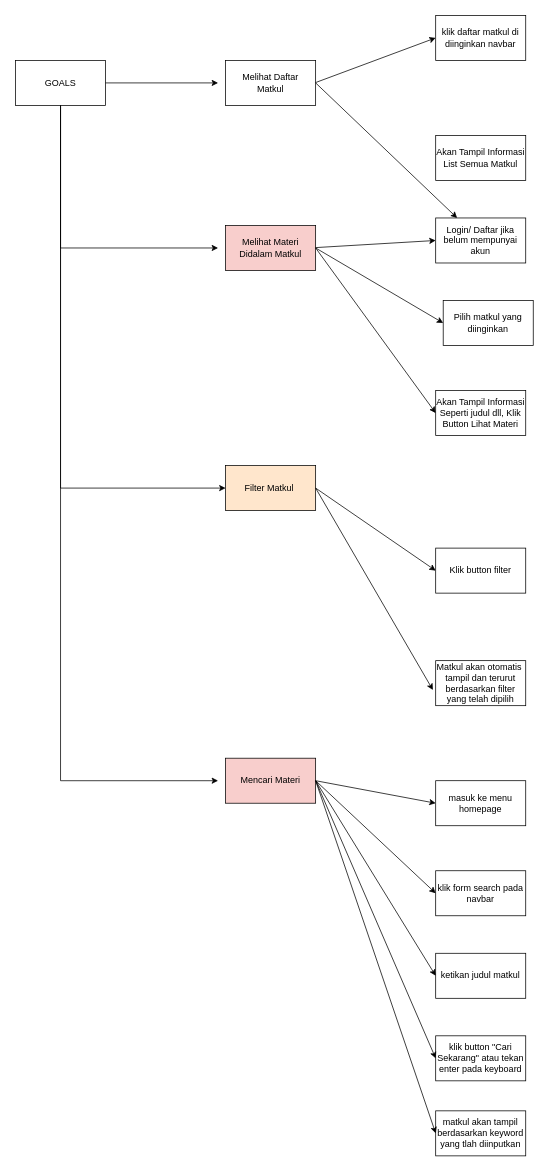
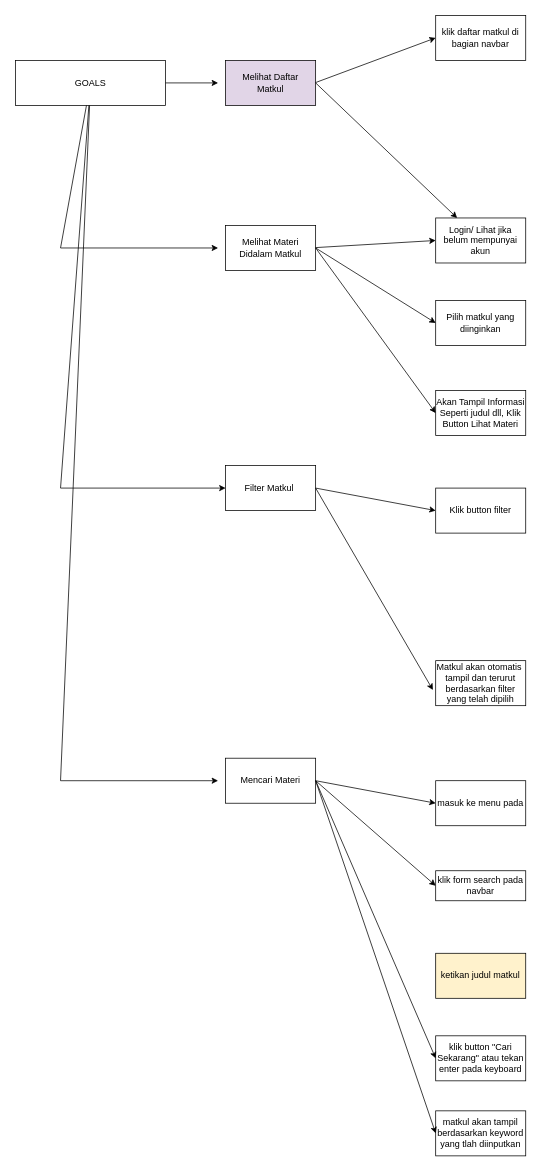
node "klik daftar matkul di diinginkan navbar": label "klik daftar matkul di diinginkan navbar" -> "klik daftar matkul di bagian navbar"
node "GOALS": size 90x45 -> 150x45
node "Melihat Daftar Matkul": fillcolor #ffffff -> #e1d5e7
node "Akan Tampil Informasi List Semua Matkul": removed
node "Login/ Daftar jika belum mempunyai akun": label "Login/ Daftar jika belum mempunyai akun" -> "Login/ Lihat jika belum mempunyai akun"
node "Melihat Materi Didalam Matkul": fillcolor #f8cecc -> #ffffff
node "Pilih matkul yang diinginkan": moved (488, 323) -> (480, 323)
node "Filter Matkul": fillcolor #ffe6cc -> #ffffff
node "Klik button filter": moved (480, 570) -> (480, 510)
node "Mencari Materi": fillcolor #f8cecc -> #ffffff
node "masuk ke menu homepage": label "masuk ke menu homepage" -> "masuk ke menu pada"
edge "Mencari Materi" -> "ketikan judul matkul": removed
node "klik form search pada navbar": size 90x45 -> 90x30
node "ketikan judul matkul": fillcolor #ffffff -> #fff2cc
